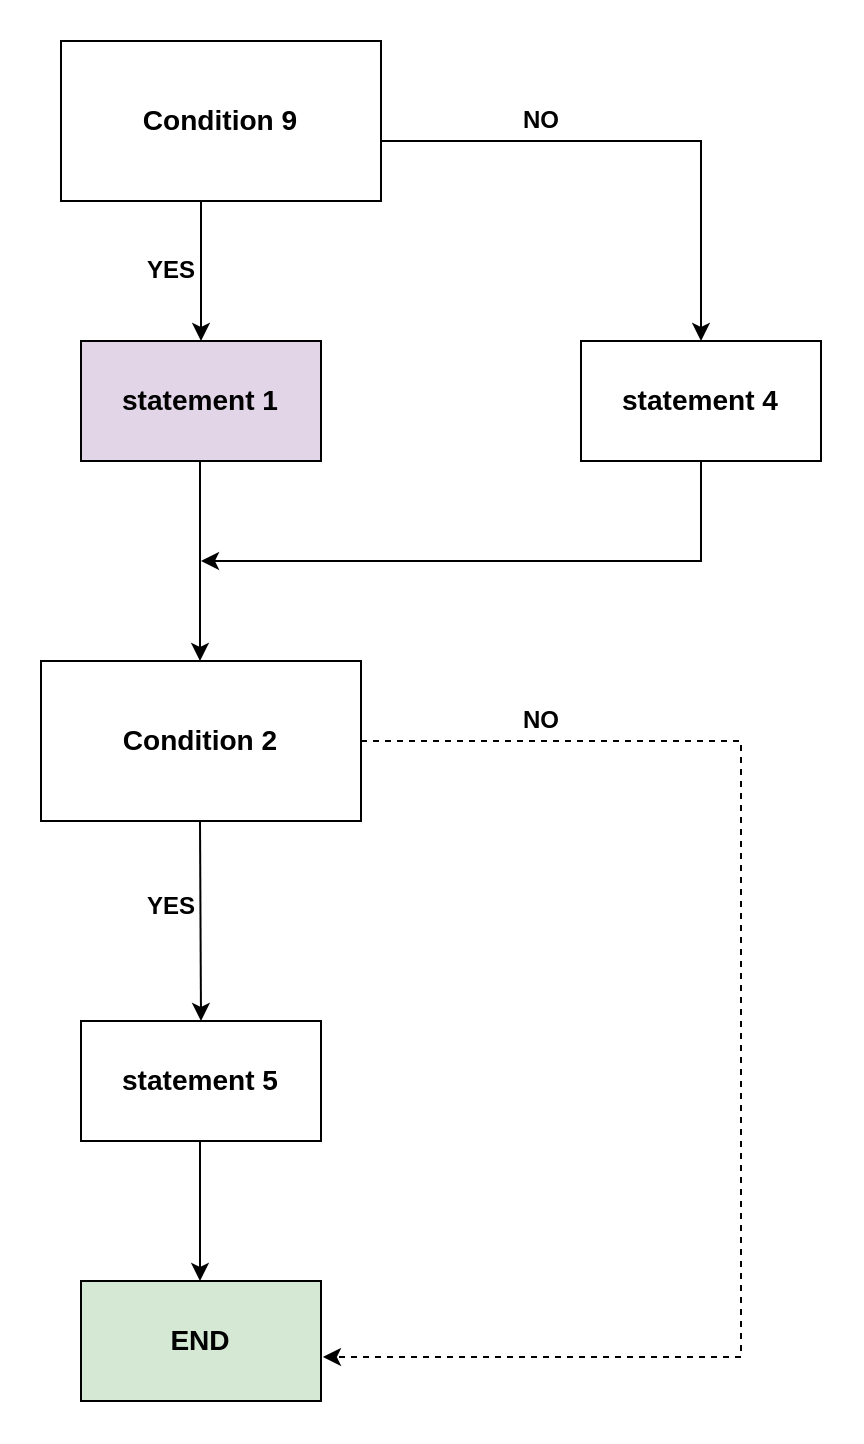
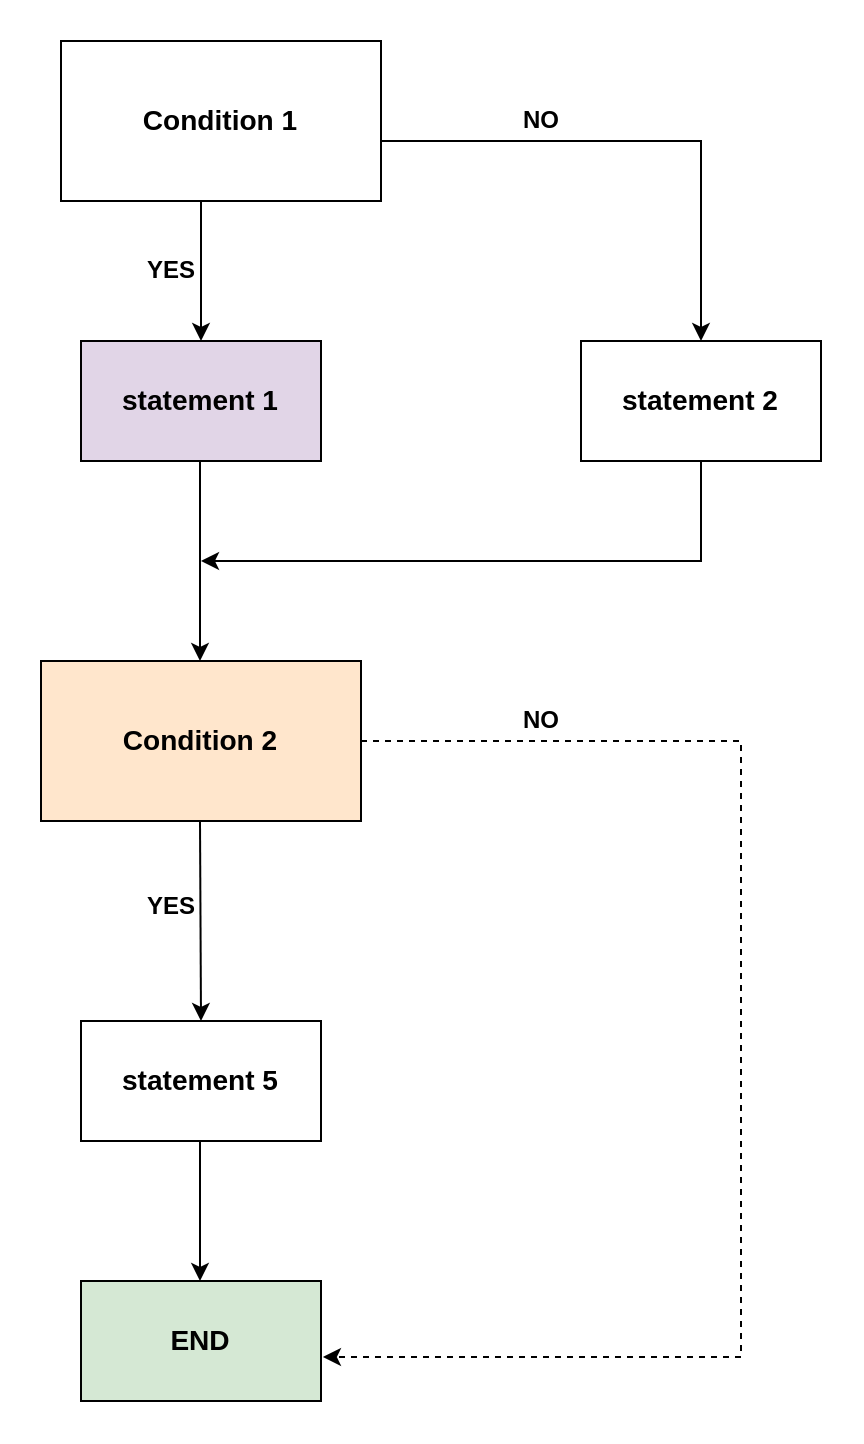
node "Condition 9": label "Condition 9" -> "Condition 1"
node "statement 4": label "statement 4" -> "statement 2"
node "Condition 2": fillcolor #ffffff -> #ffe6cc
